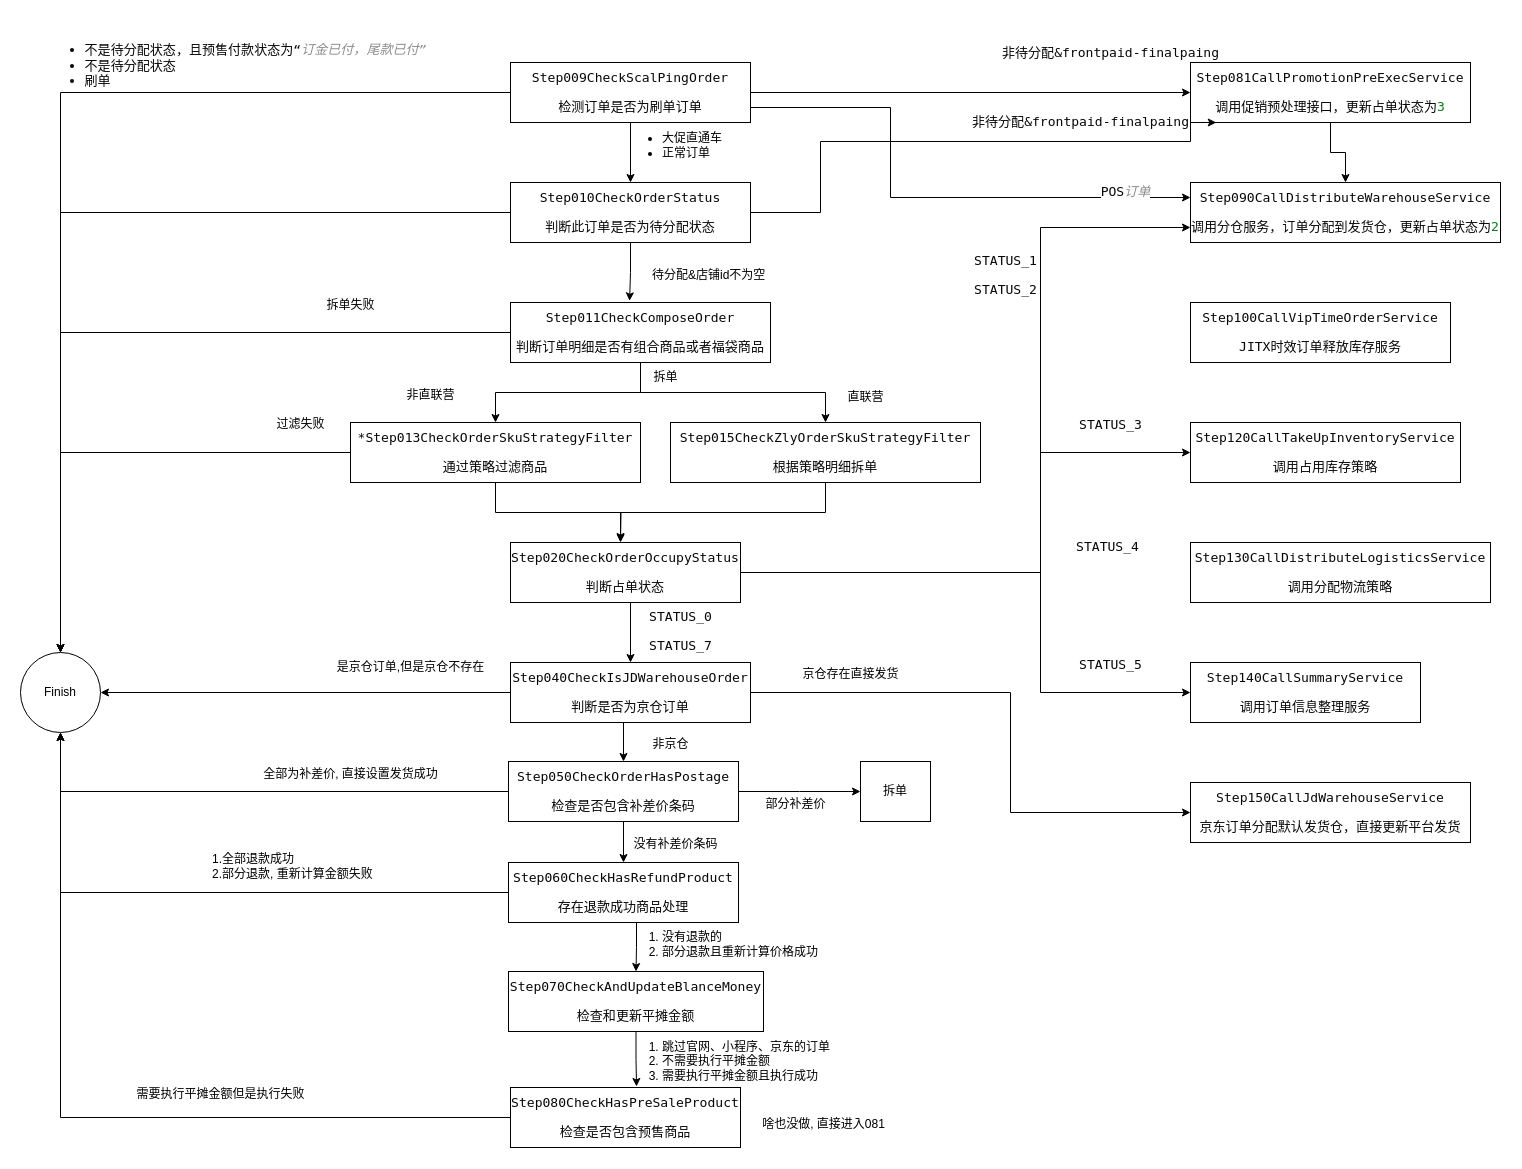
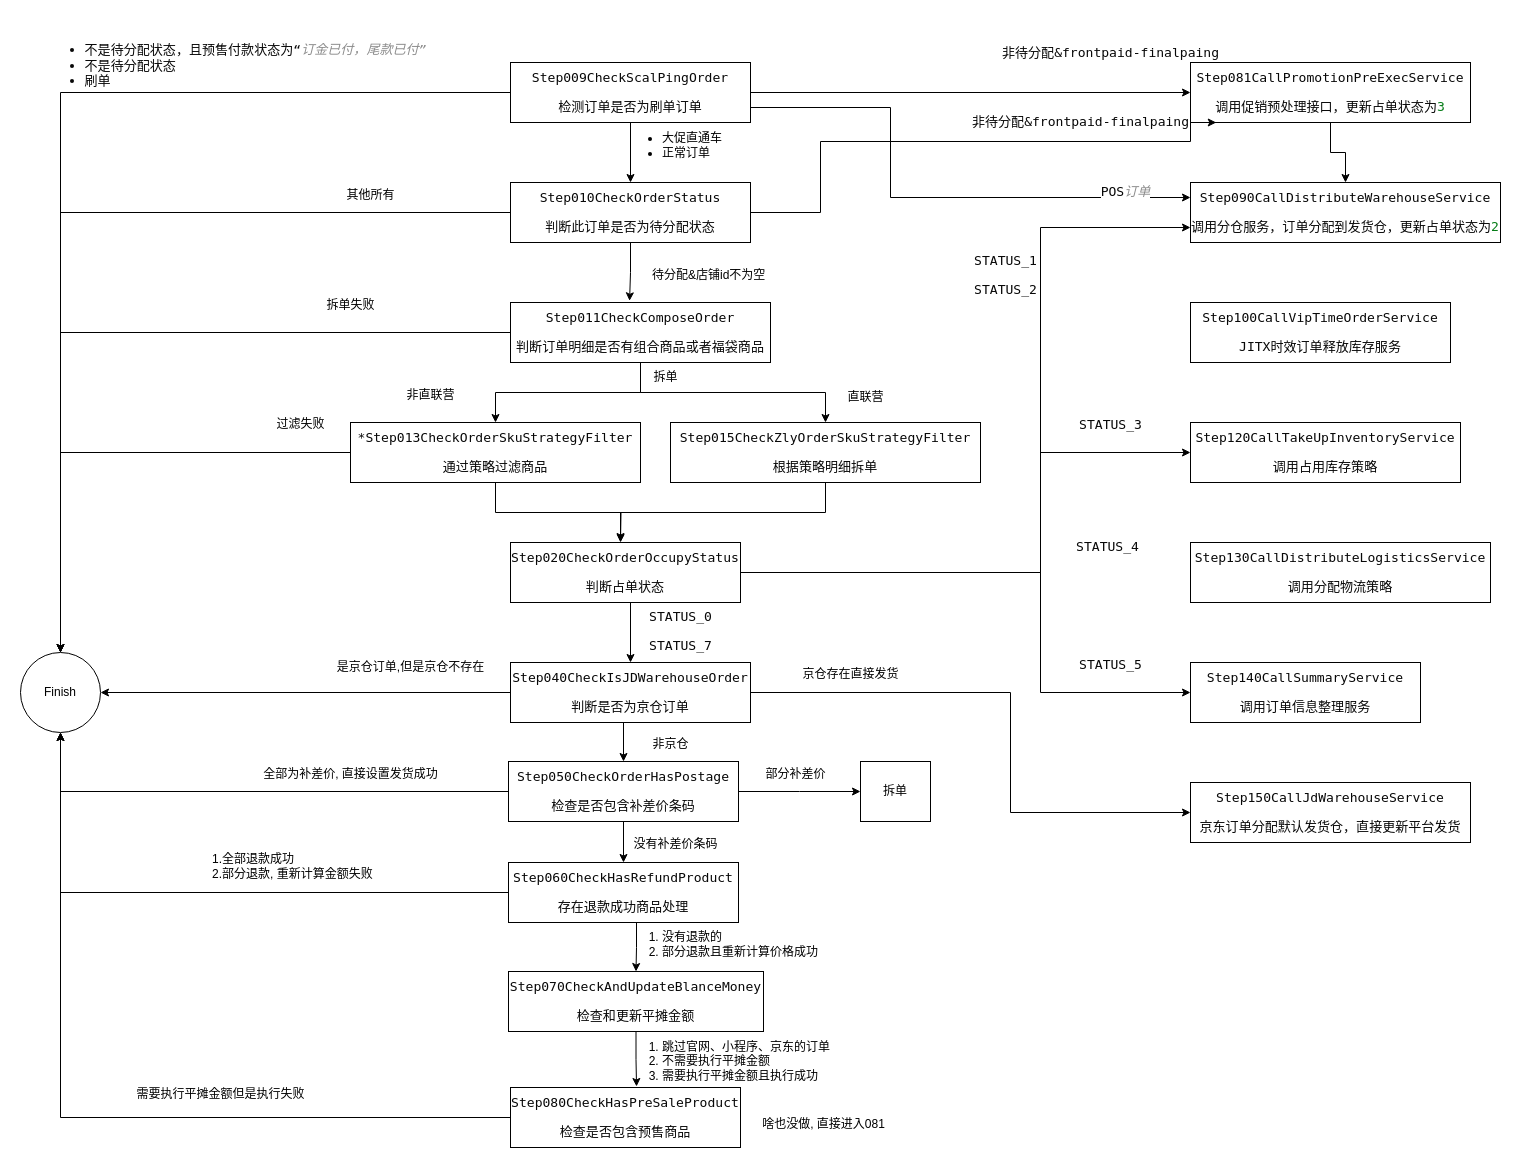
node "其他所有": added
node "部分补差价": moved (796, 805) -> (796, 775)
